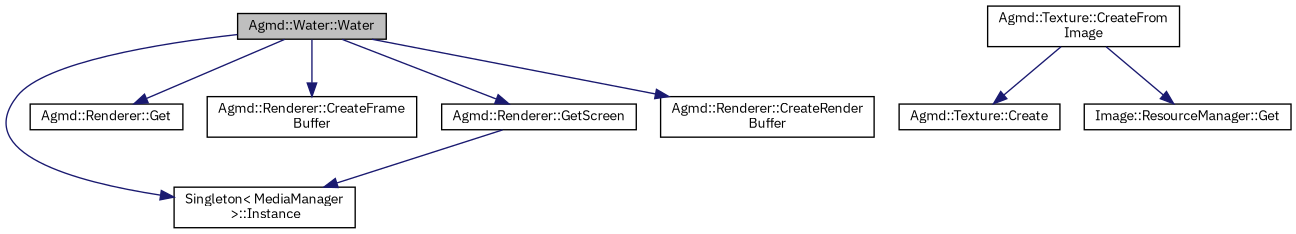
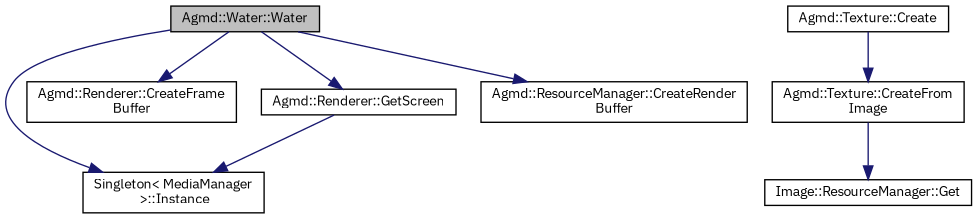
edge "Agmd::Texture::CreateFrom Image" -> "Agmd::Texture::Create": reversed
node "Agmd::Renderer::Get": removed
node "Agmd::Renderer::CreateRender Buffer": label "Agmd::Renderer::CreateRender Buffer" -> "Agmd::ResourceManager::CreateRender Buffer"
